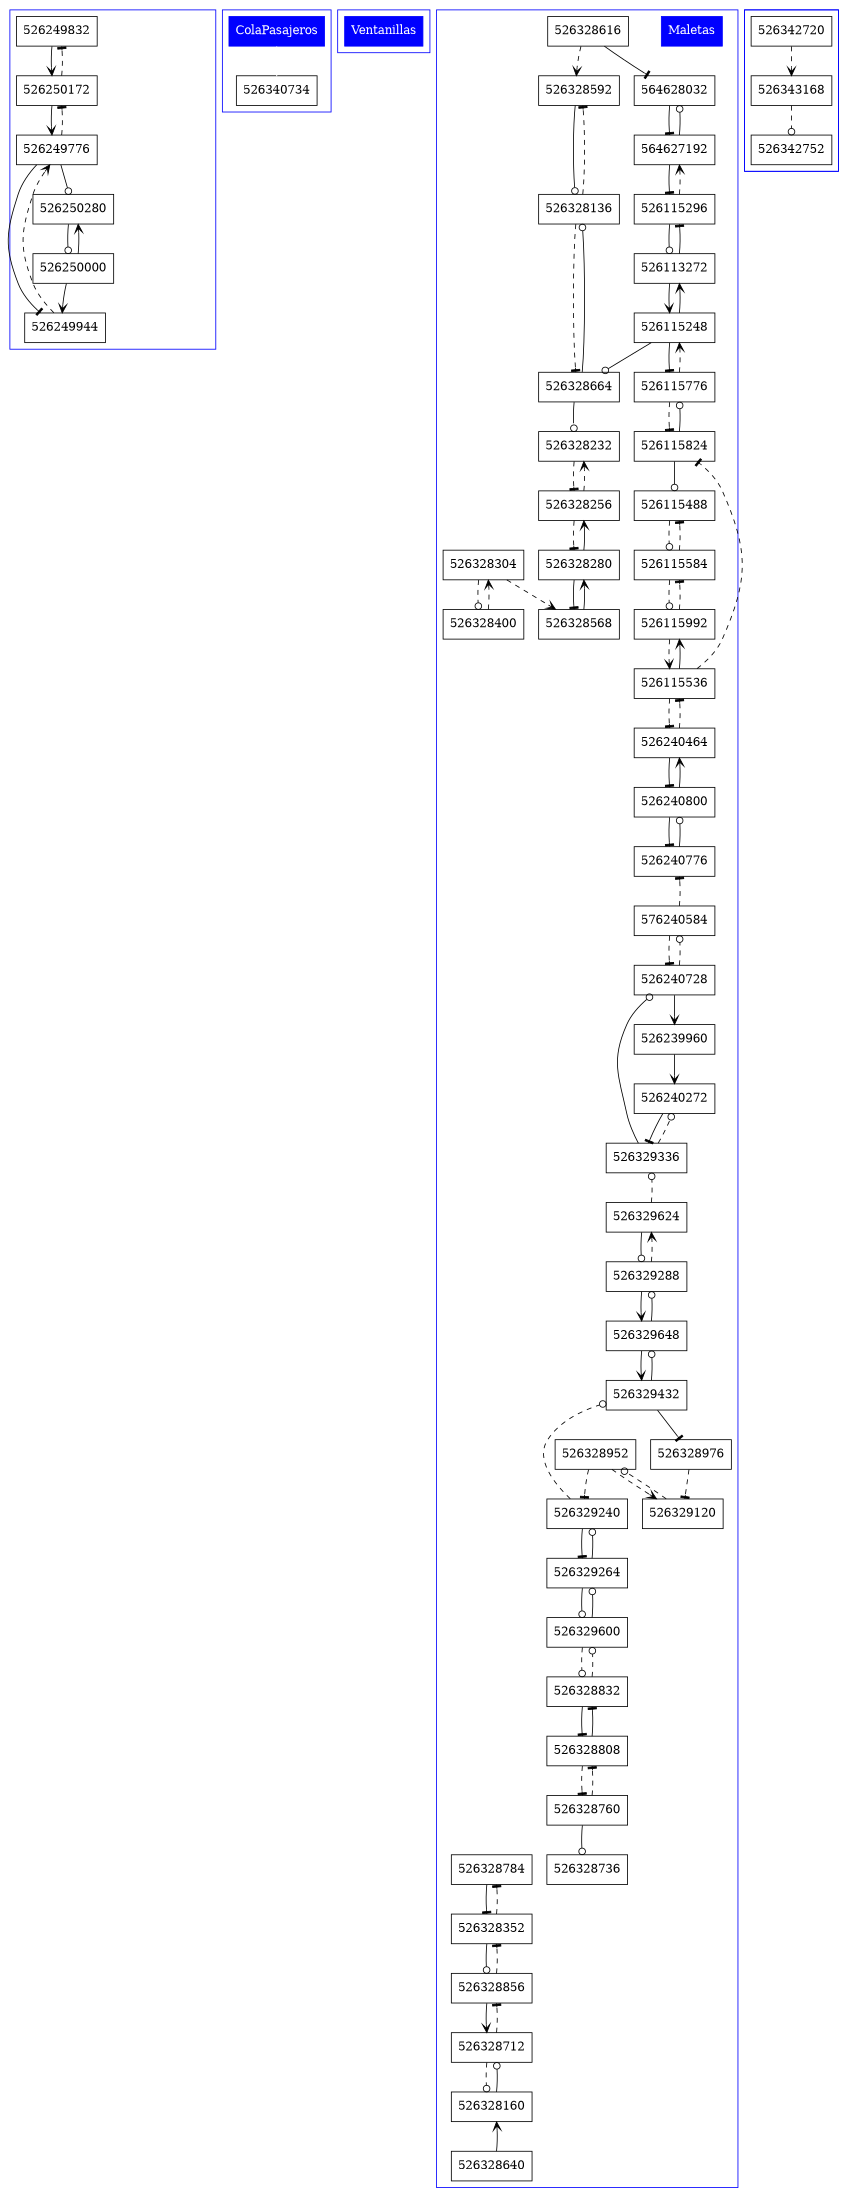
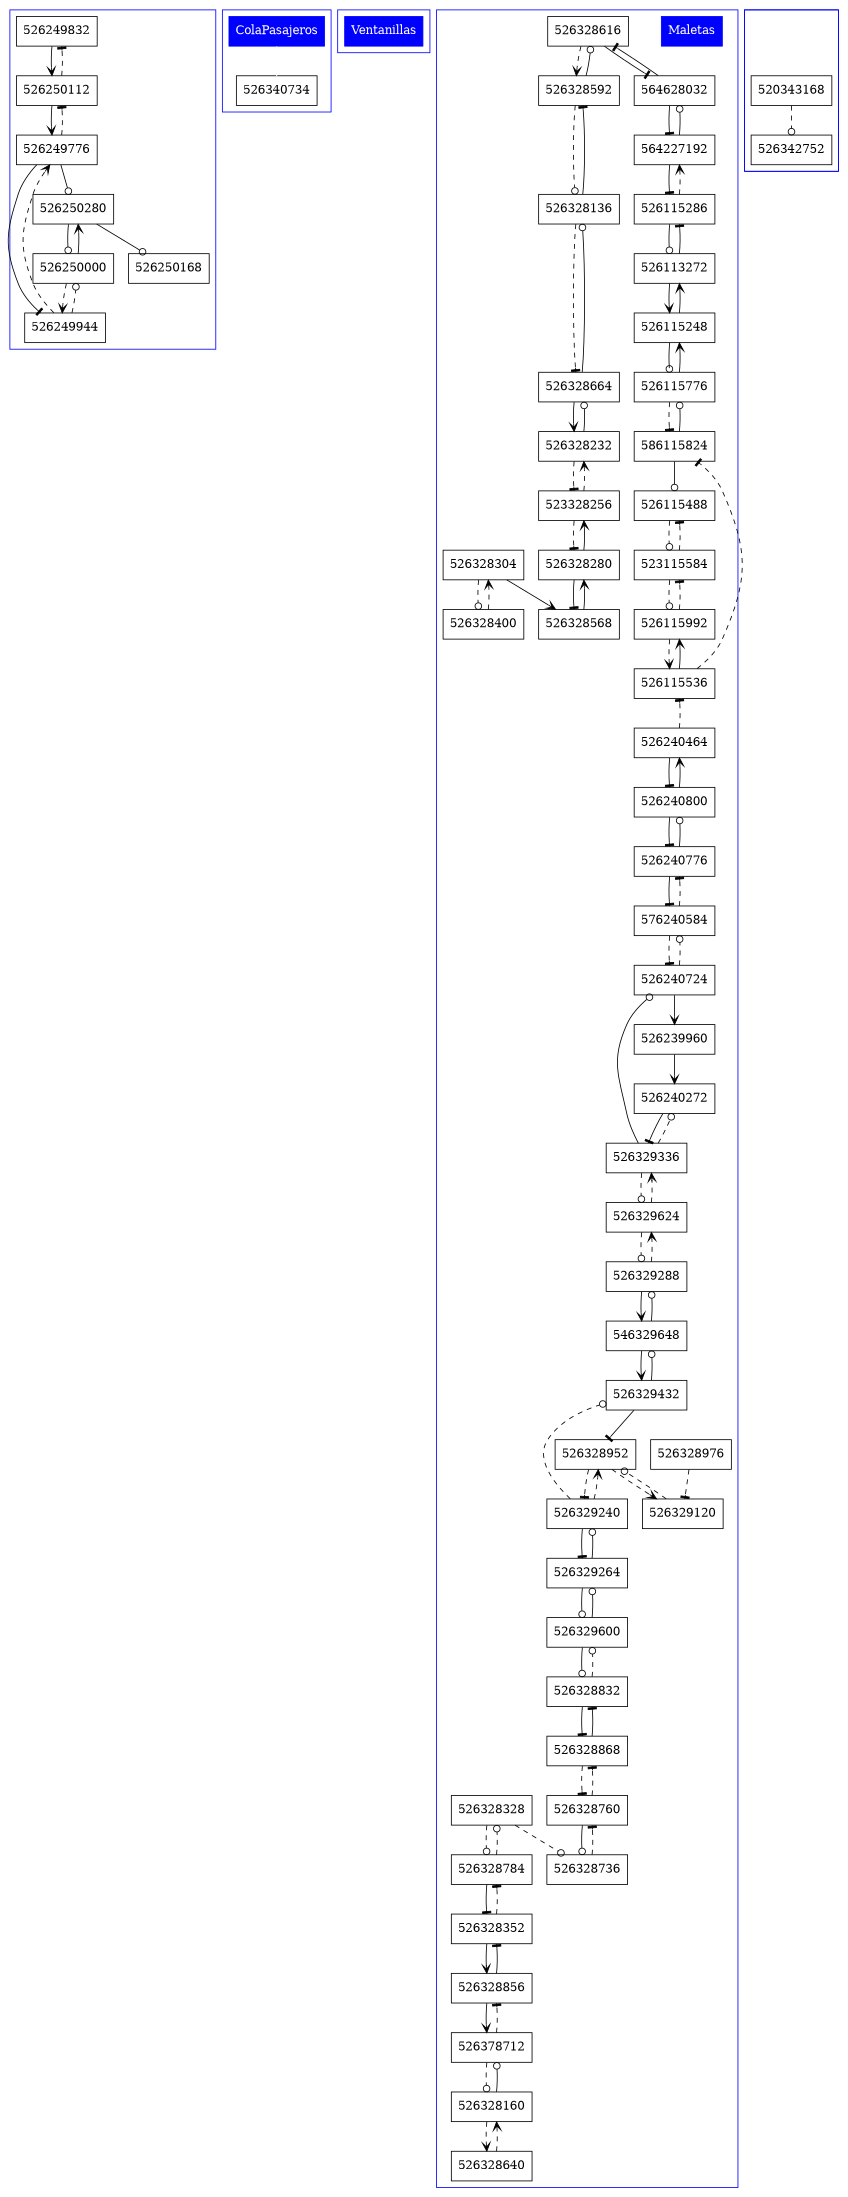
node "526342720": removed
edge "564628032" -> "526328616": added
edge "526328592" -> "526328616": added
node "526250172": label "526250172" -> "526250112"
node "526343168": label "526343168" -> "520343168"
edge "526328592" -> "526328136": style solid -> dashed
node "564627192": label "564627192" -> "564227192"
edge "526328136" -> "526328592": style dashed -> solid
node "526115296": label "526115296" -> "526115286"
node "526250168": added
edge "526250000" -> "526249944": style solid -> dashed
edge "526249944" -> "526250000": added
edge "526115248" -> "526115776": arrowhead tee -> odot
edge "526115248" -> "526328664": now "526328232" -> "526328664"
edge "526115776" -> "526115248": style dashed -> solid
edge "526328664" -> "526328232": arrowhead odot -> vee
node "526115824": label "526115824" -> "586115824"
node "526328256": label "526328256" -> "523328256"
node "526115584": label "526115584" -> "523115584"
edge "526328304" -> "526328568": style dashed -> solid
edge "526115536" -> "526240464": removed
edge "526240776" -> "576240584": added
node "526240728": label "526240728" -> "526240724"
edge "526329336" -> "526329624": added
edge "526329624" -> "526329336": arrowhead odot -> vee
edge "526329624" -> "526329288": style solid -> dashed
node "526329648": label "526329648" -> "546329648"
edge "526329432" -> "526328976": now "526329432" -> "526328952"
edge "526329240" -> "526328952": added
edge "526329600" -> "526328832": style dashed -> solid
node "526328808": label "526328808" -> "526328868"
node "526328328": added
edge "526328736" -> "526328760": added
edge "526328352" -> "526328856": arrowhead odot -> vee
edge "526328856" -> "526328352": style dashed -> solid
node "526328712": label "526328712" -> "526378712"
edge "526328160" -> "526328640": added
edge "526328640" -> "526328160": style solid -> dashed
